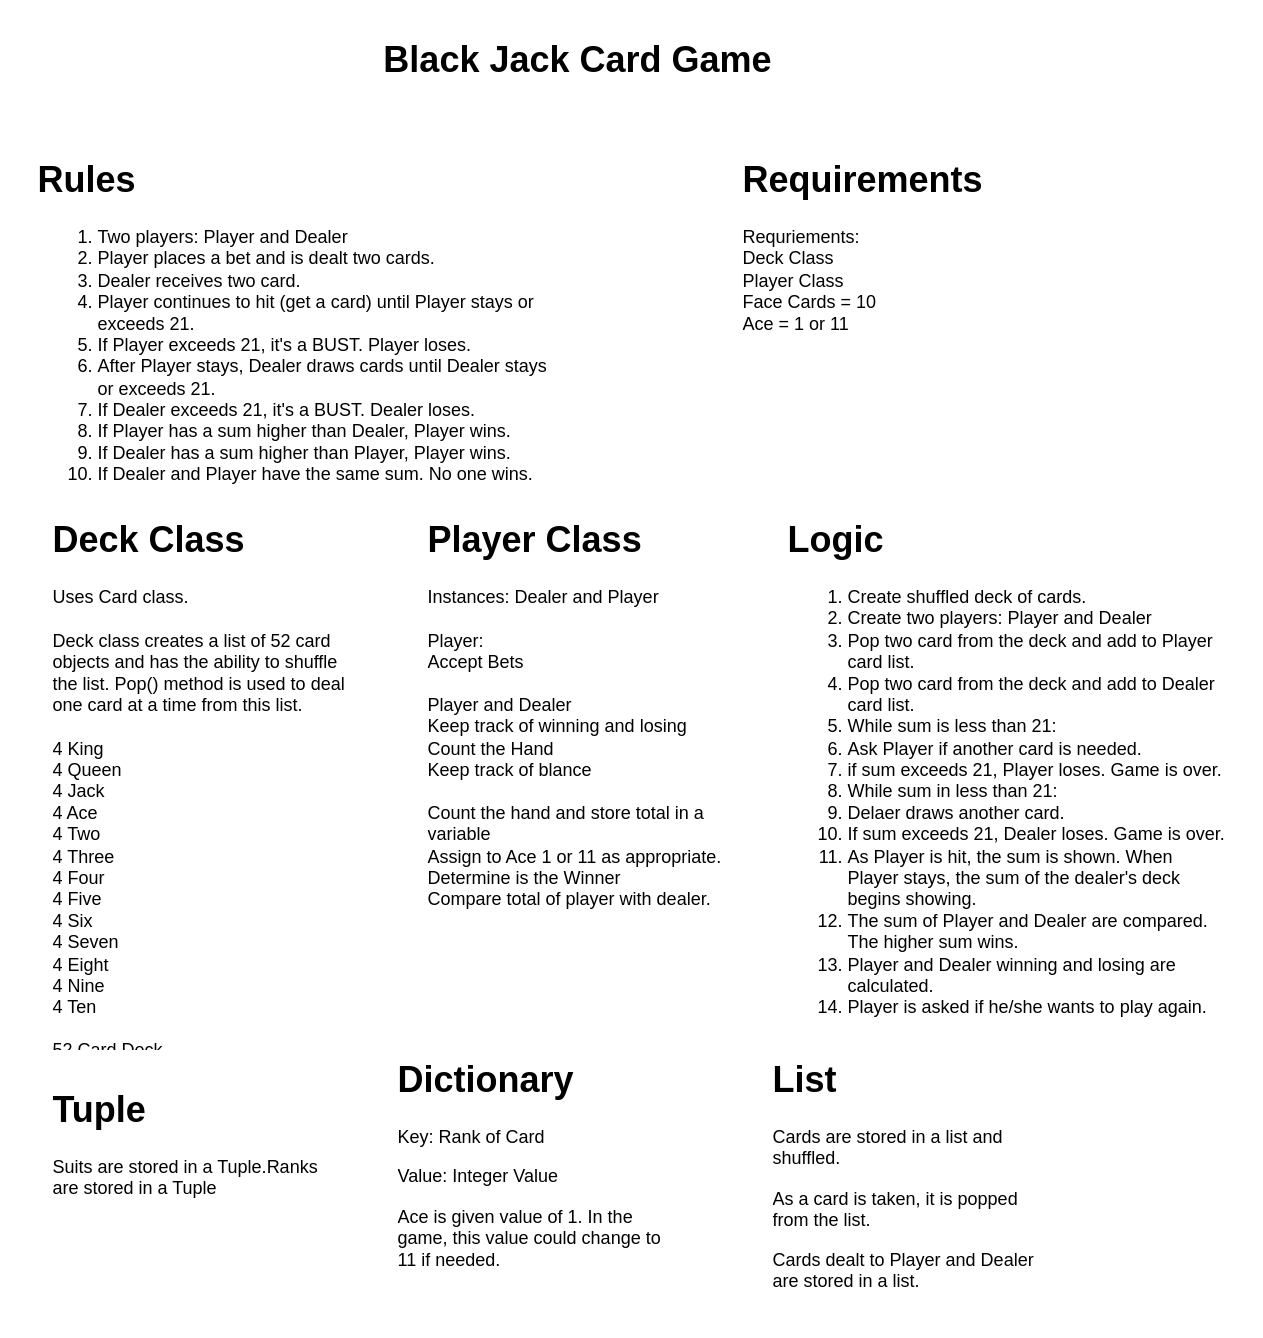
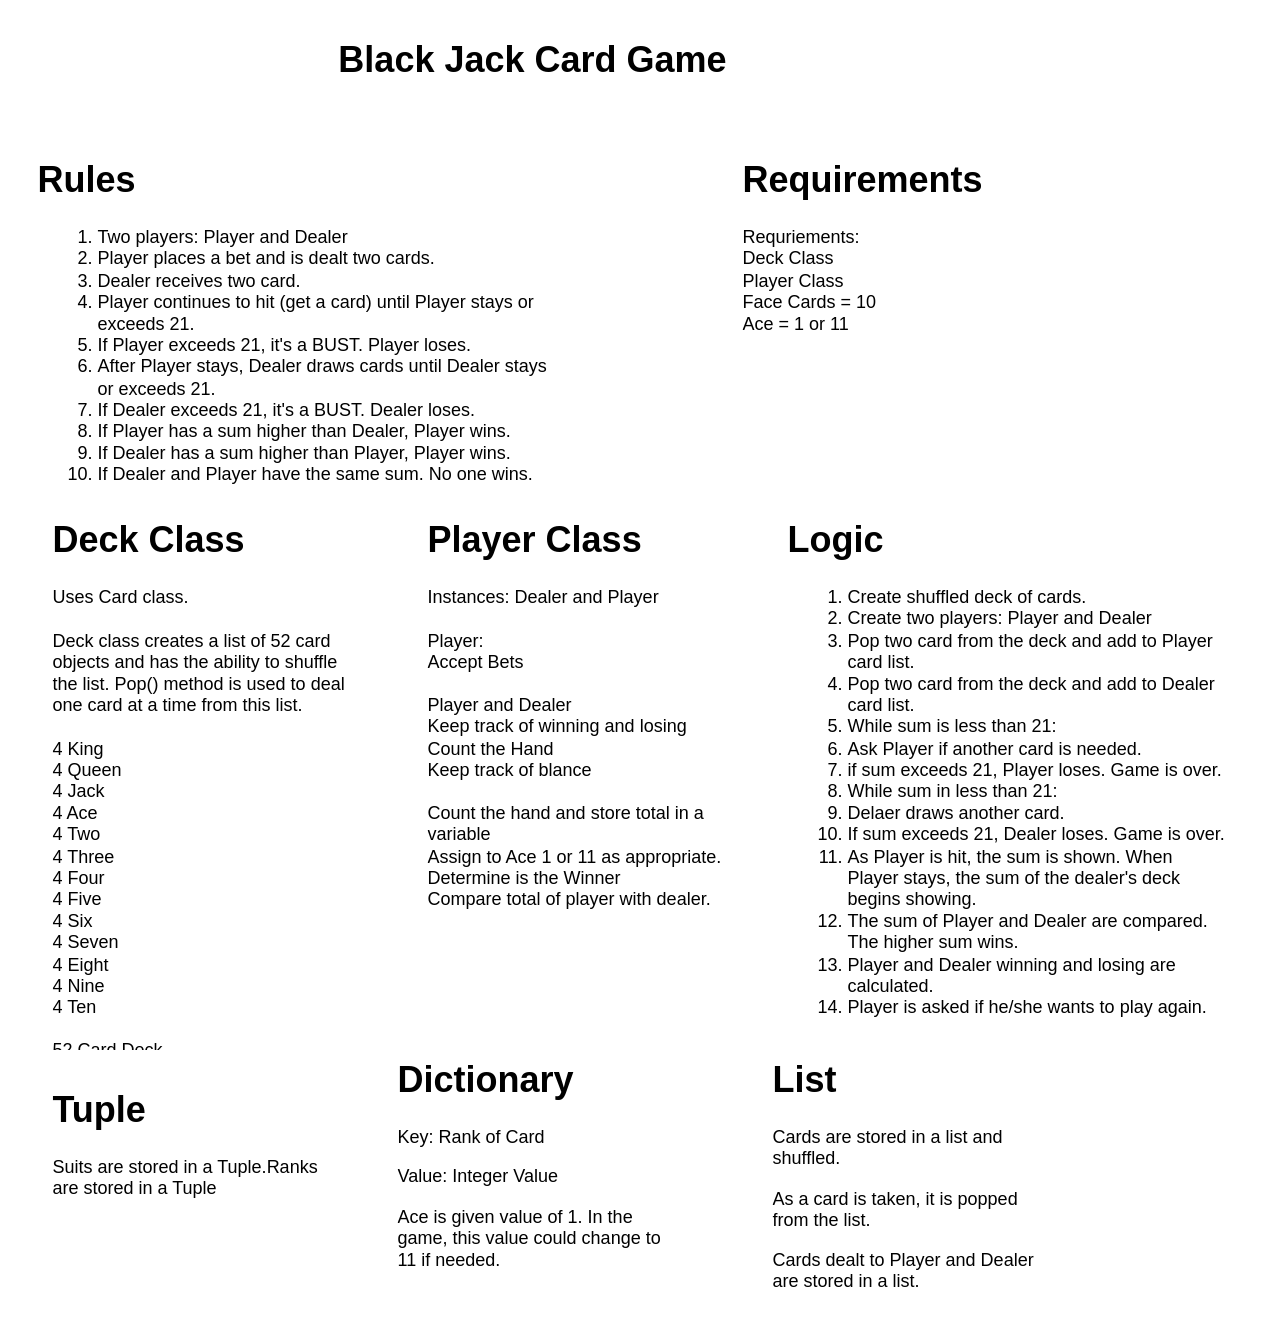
node "Black Jack Card Game": moved (578, 61) -> (533, 61)
